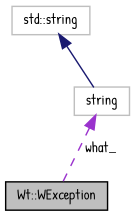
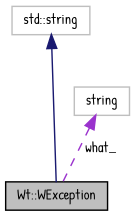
edge "string" -> "std::string": now "Wt::WException" -> "std::string"
